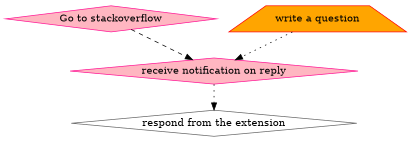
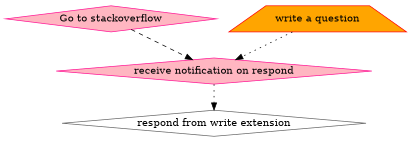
node "receive notification on reply": label "receive notification on reply" -> "receive notification on respond"
node "respond from the extension": label "respond from the extension" -> "respond from write extension"
